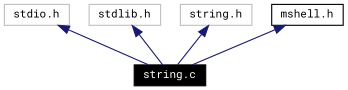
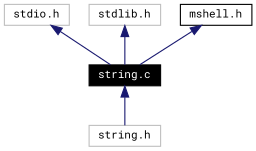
edge "string.c" -> "string.h": reversed
